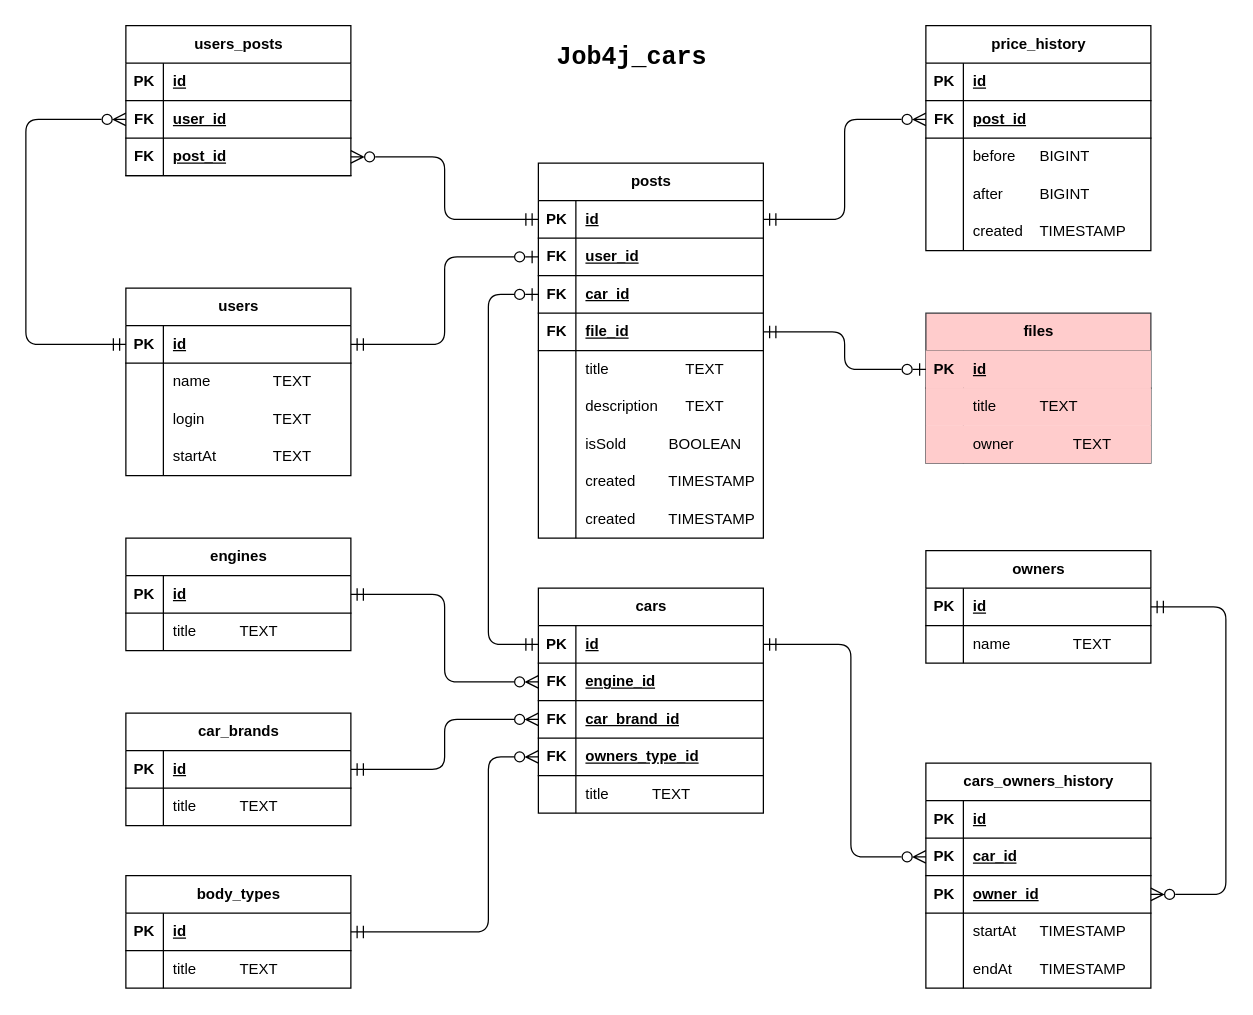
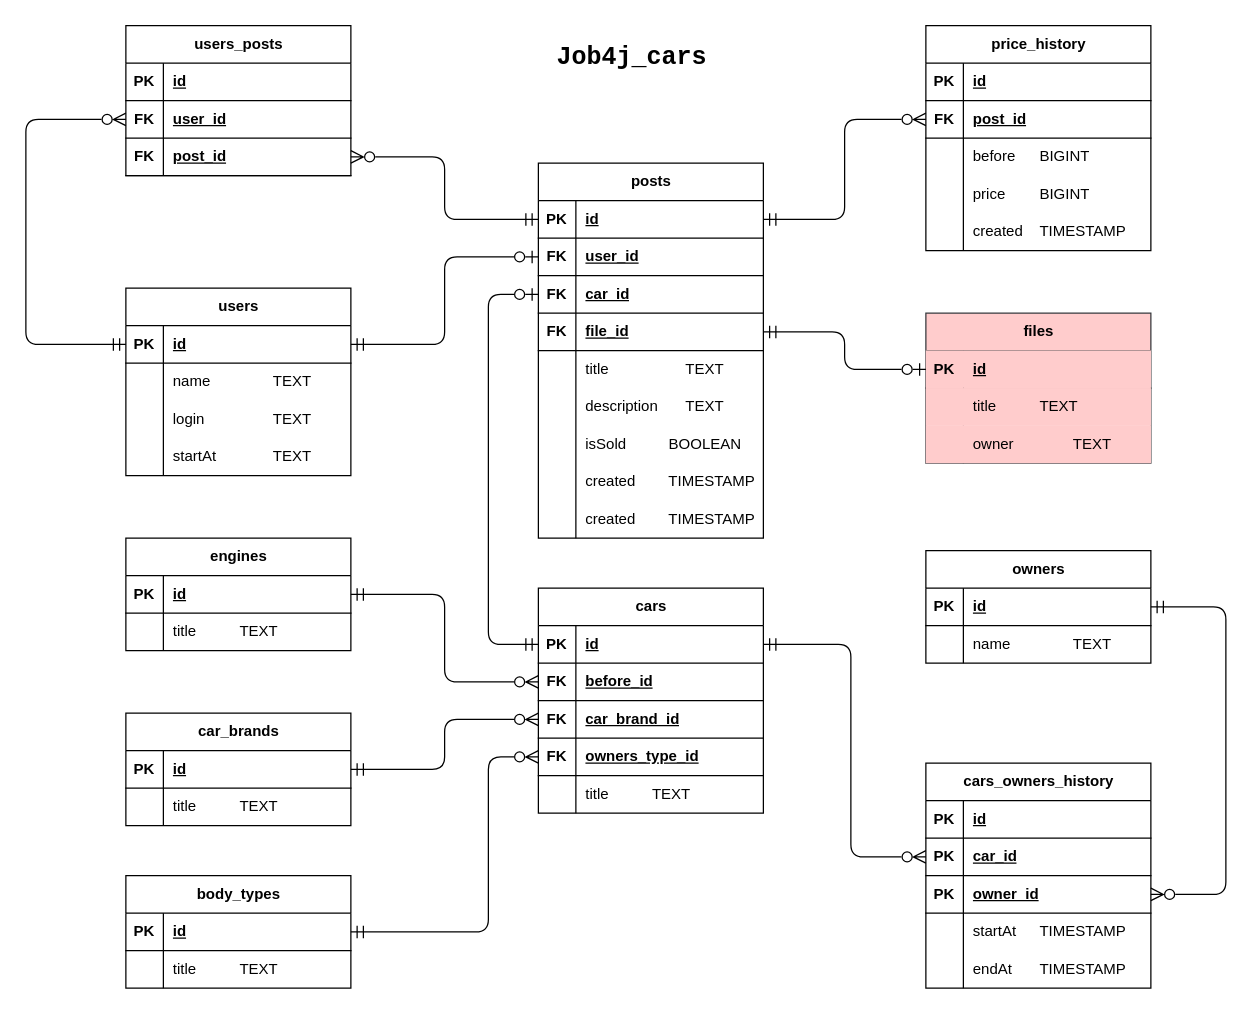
node "after BIGINT": label "after BIGINT" -> "price BIGINT"
node "engine_id": label "engine_id" -> "before_id"
